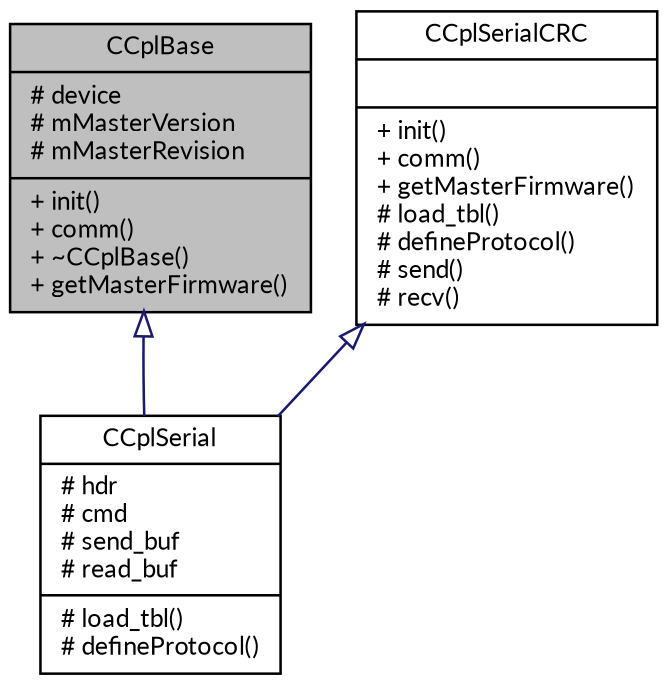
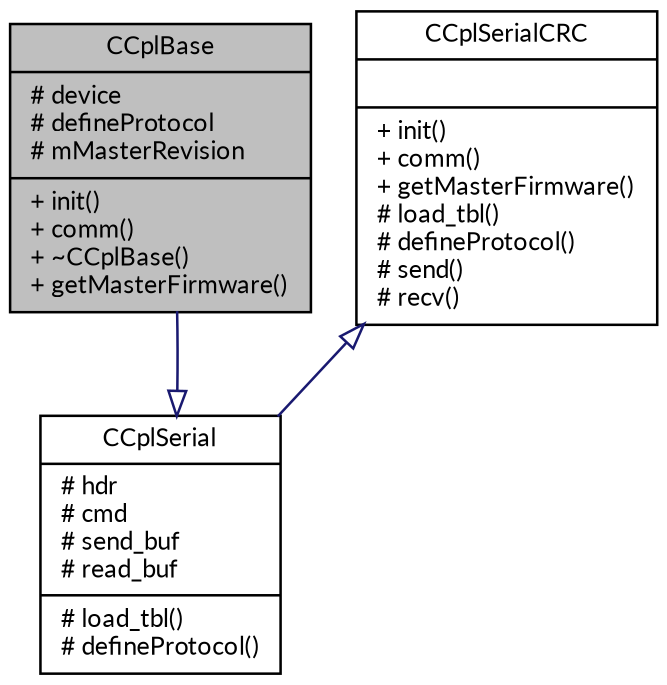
node "CCplBase": text "# mMasterVersion" -> "# defineProtocol"
edge "CCplSerial" -> "CCplBase": reversed
